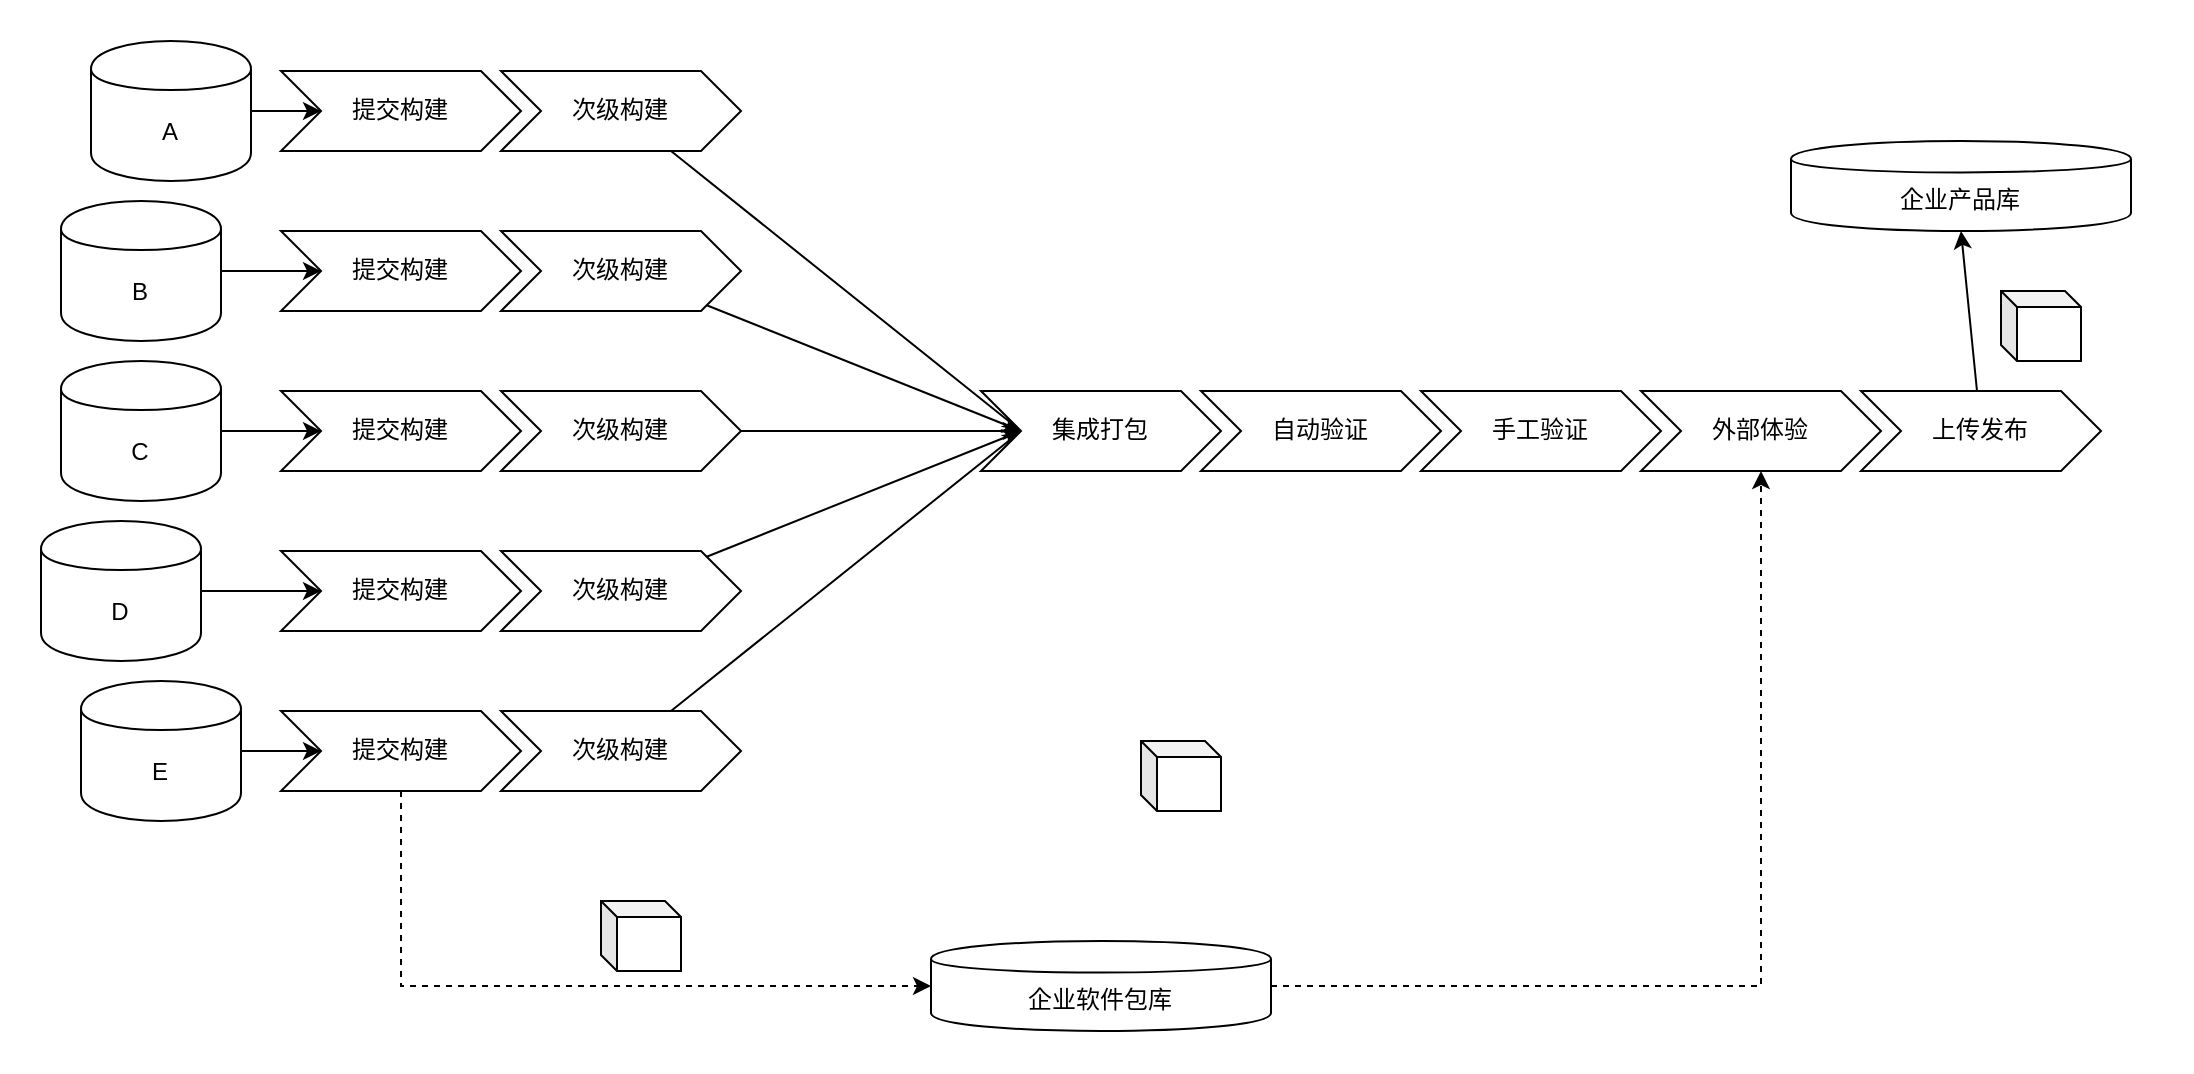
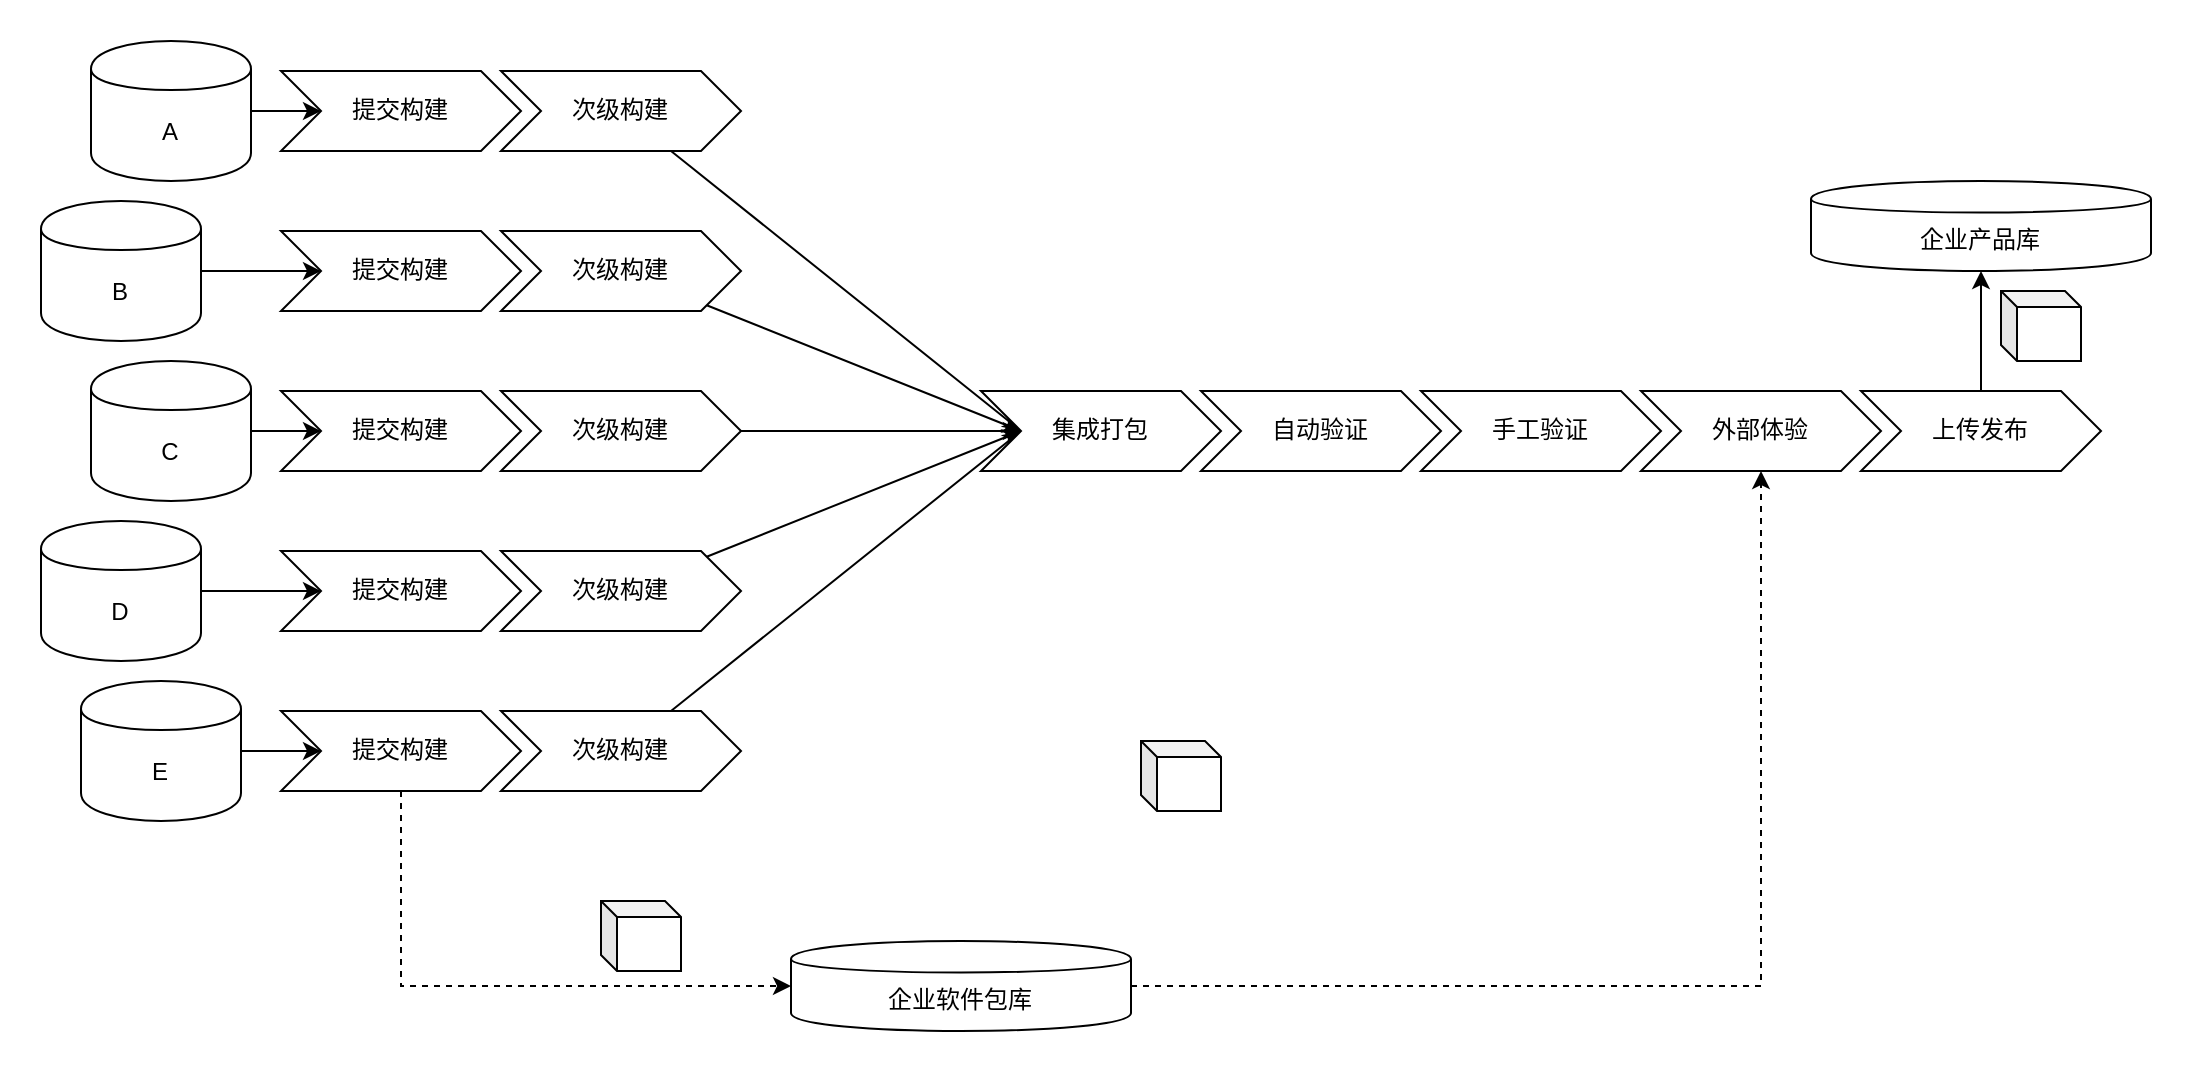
node "企业产品库": moved (1961, 186) -> (1981, 226)
node "B": moved (141, 271) -> (121, 271)
node "C": moved (141, 431) -> (171, 431)
node "企业软件包库": moved (1101, 986) -> (961, 986)
